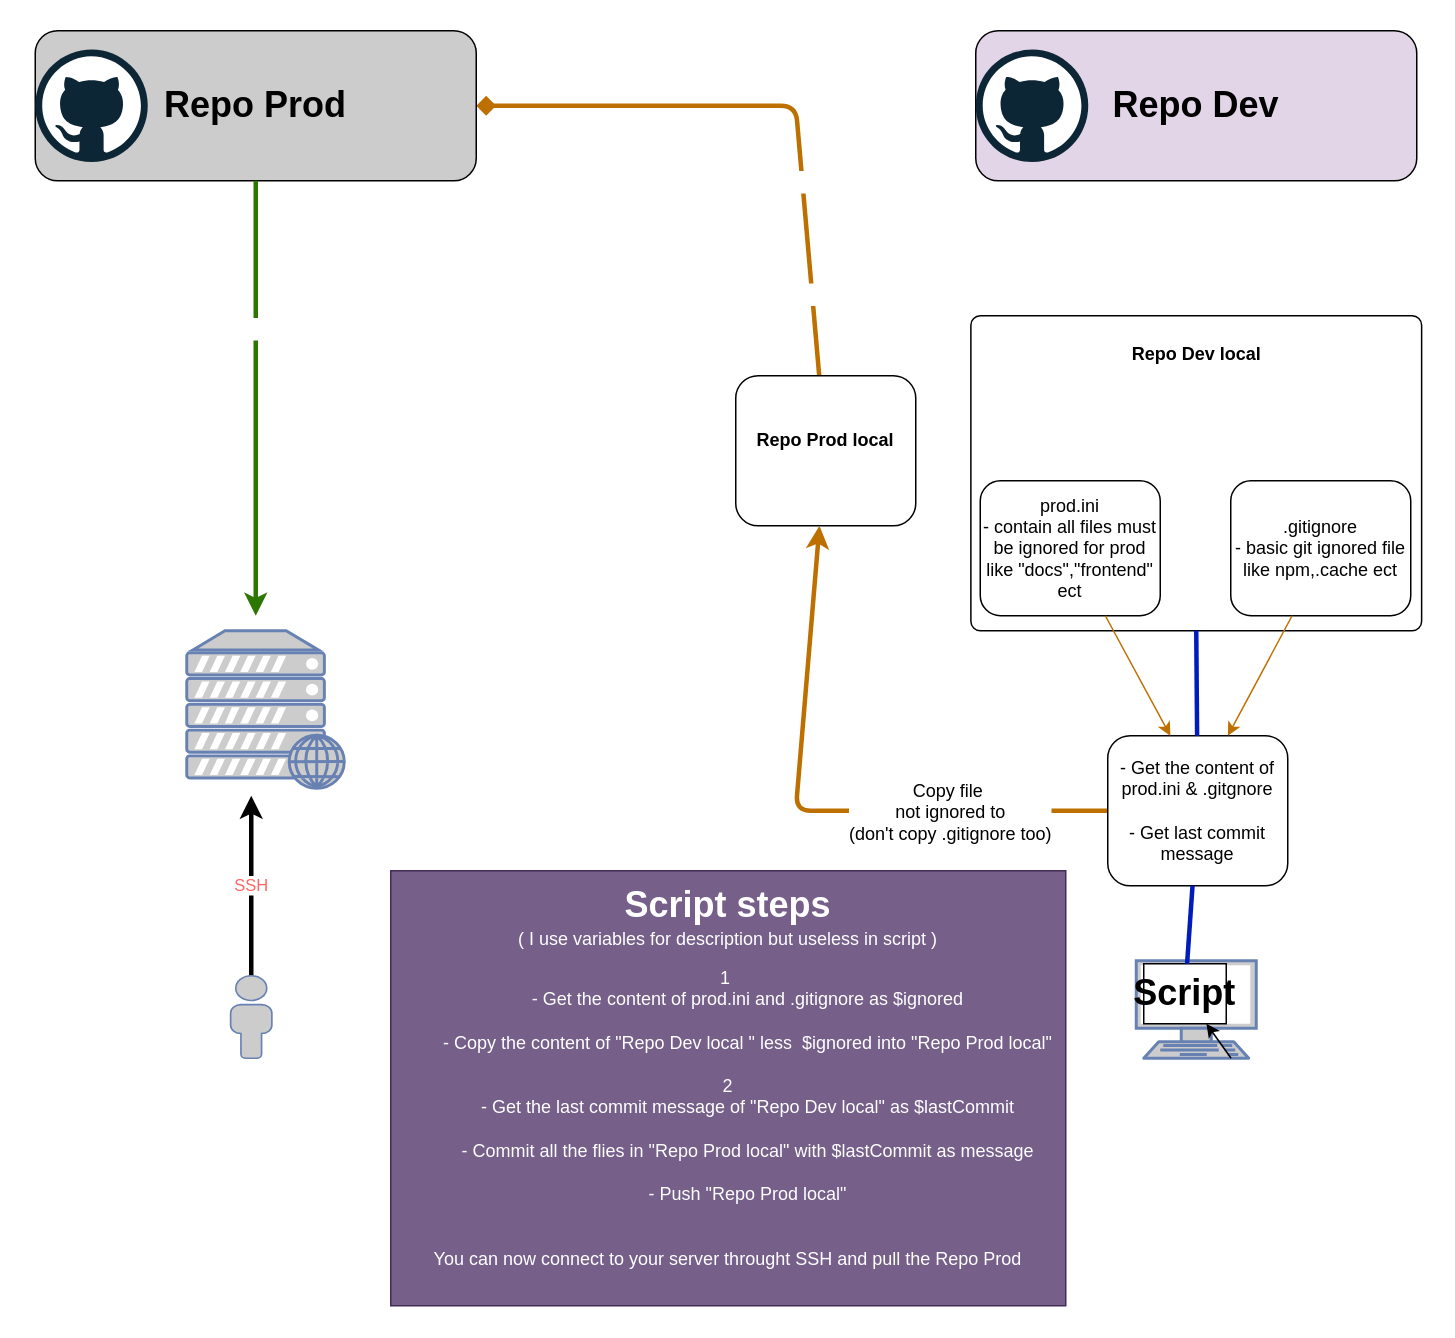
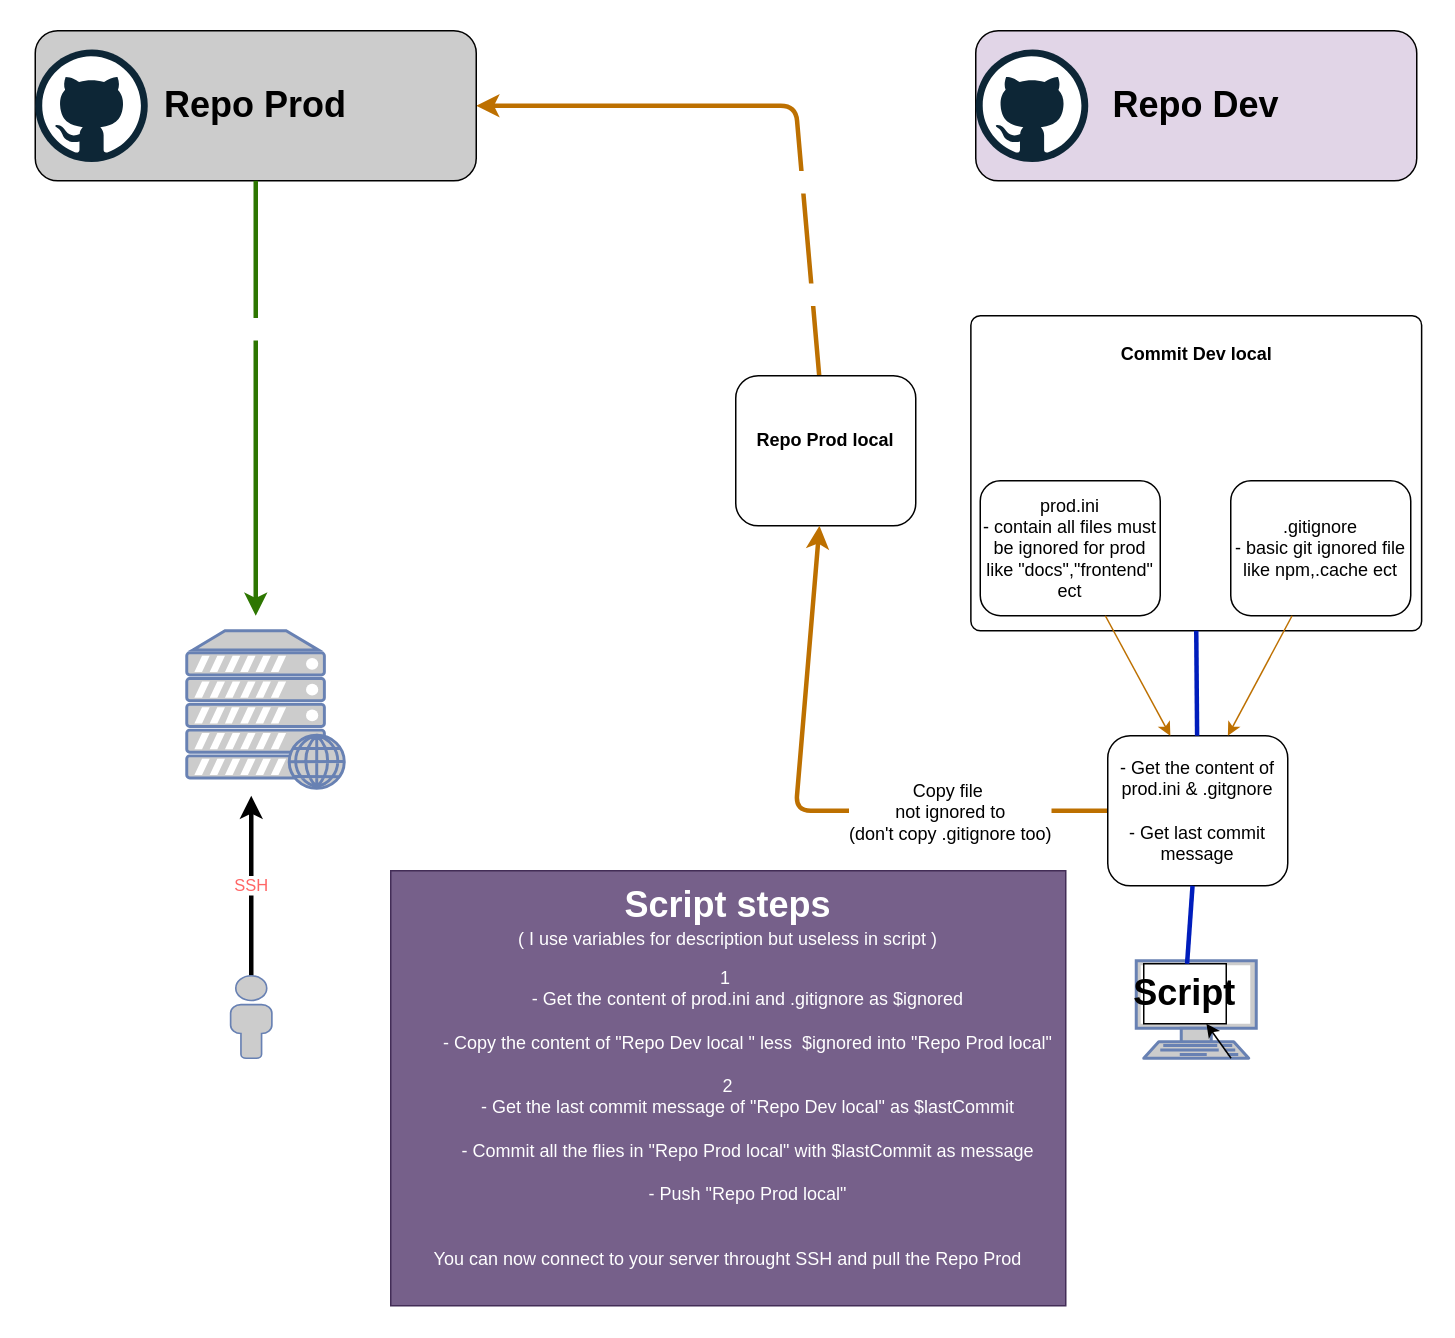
edge "Repo Prod local" -> "Repo Prod": arrowhead diamond -> classic
node "Repo Dev local": label "Repo Dev local" -> "Commit Dev local"
